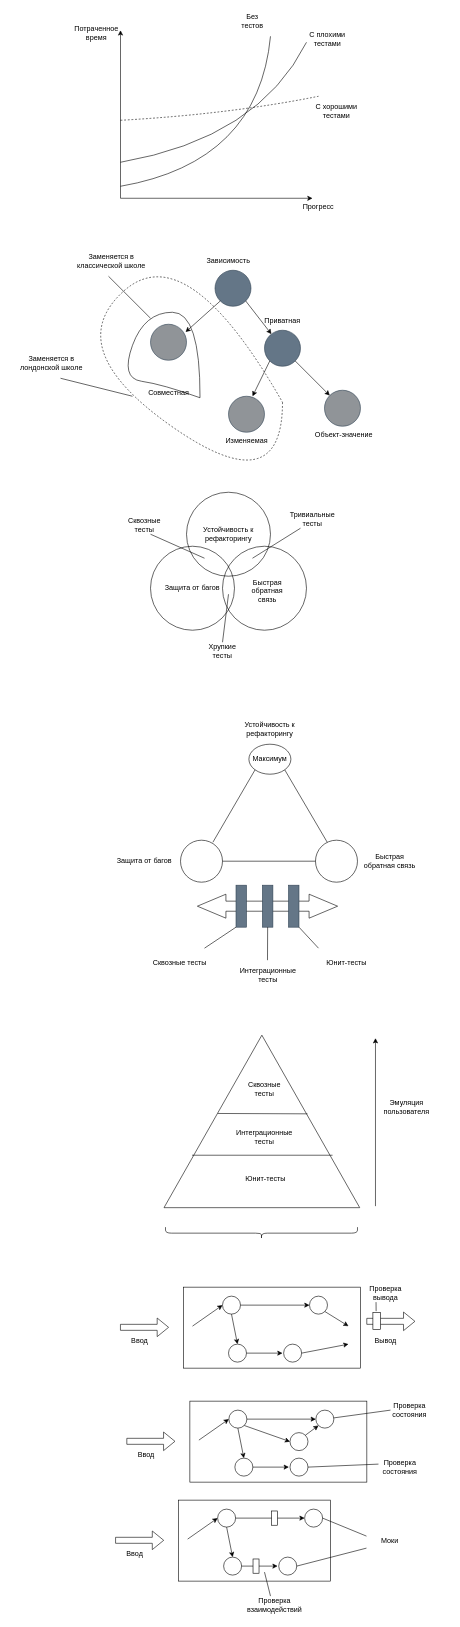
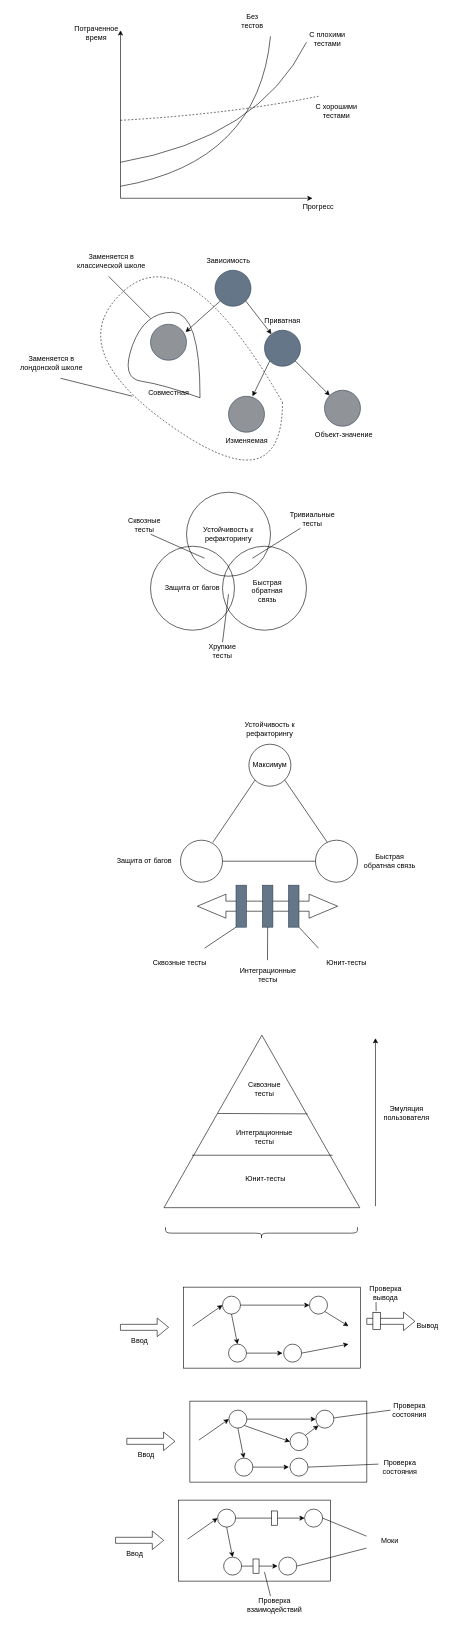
node "Максимум": size 42x30 -> 42x42
node "Эмуляция пользователя": moved (406, 1107) -> (406, 1113)
node "Вывод": moved (385, 1341) -> (427, 1326)
